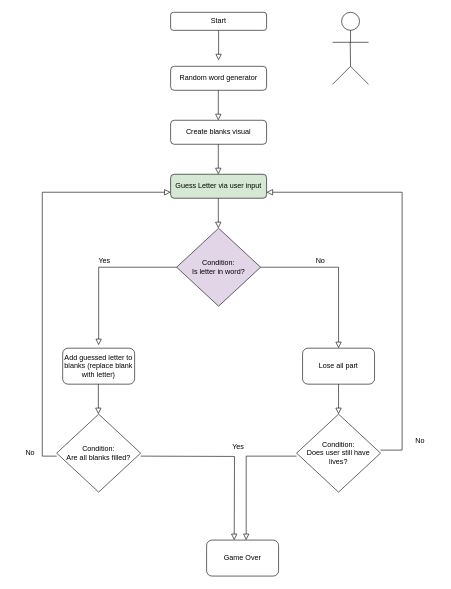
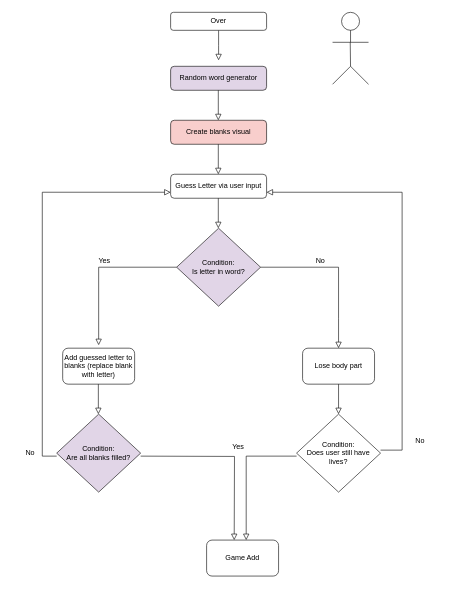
node "Start": label "Start" -> "Over"
node "Random word generator": fillcolor #ffffff -> #e1d5e7
node "Create blanks visual": fillcolor #ffffff -> #f8cecc
node "Guess Letter via user input": fillcolor #d5e8d4 -> #ffffff
node "Lose all part": label "Lose all part" -> "Lose body part"
node "Condition: Are all blanks filled?": fillcolor #ffffff -> #e1d5e7
node "Game Over": label "Game Over" -> "Game Add"
